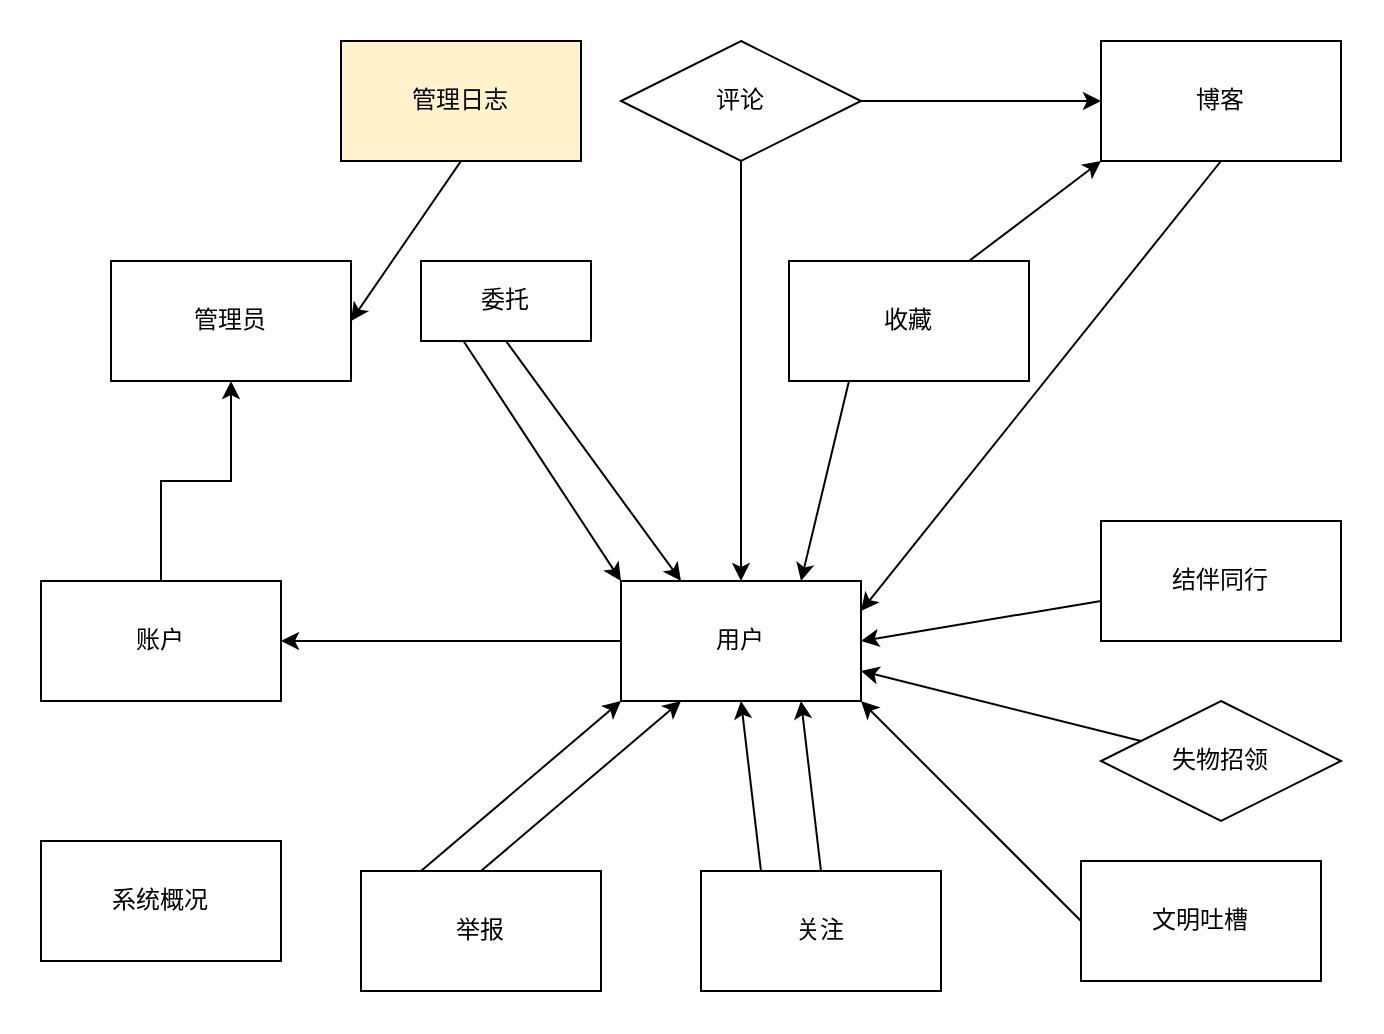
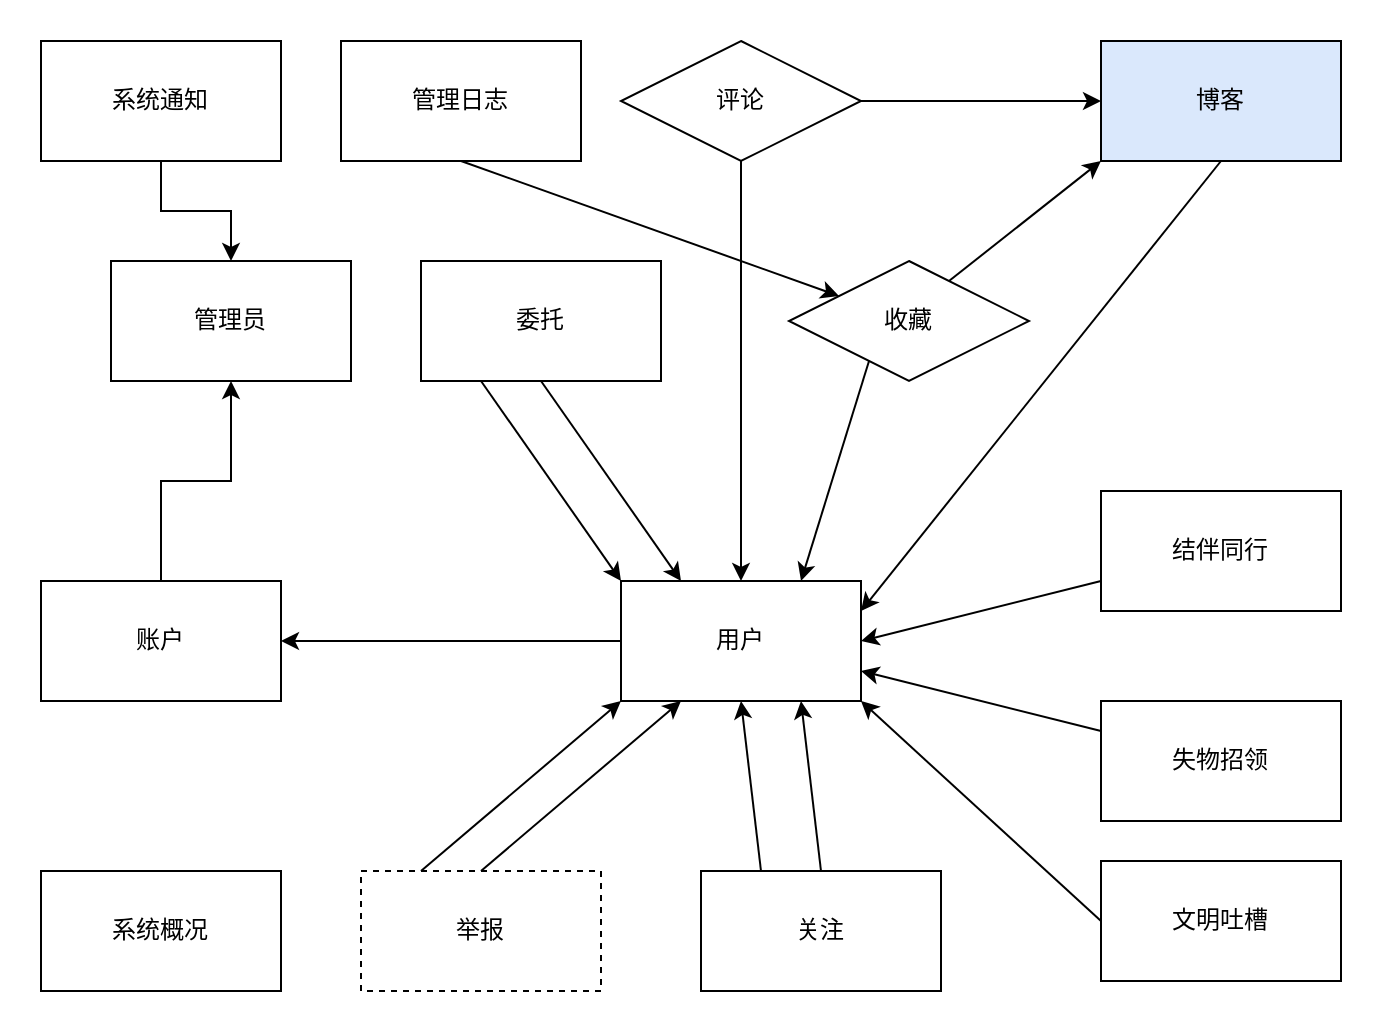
node "系统通知": added
node "管理日志": fillcolor #fff2cc -> #ffffff
node "博客": fillcolor #ffffff -> #dae8fc
edge "系统通知" -> "管理员": added
edge "管理日志" -> "管理员": now "管理日志" -> "收藏"
node "委托": size 170x80 -> 240x120
node "收藏": shape rectangle -> diamond
node "结伴同行": moved (1221, 581) -> (1221, 551)
node "失物招领": shape diamond -> rectangle
node "系统概况": moved (161, 901) -> (161, 931)
node "文明吐槽": moved (1201, 921) -> (1221, 921)
node "举报": style solid -> dashed
